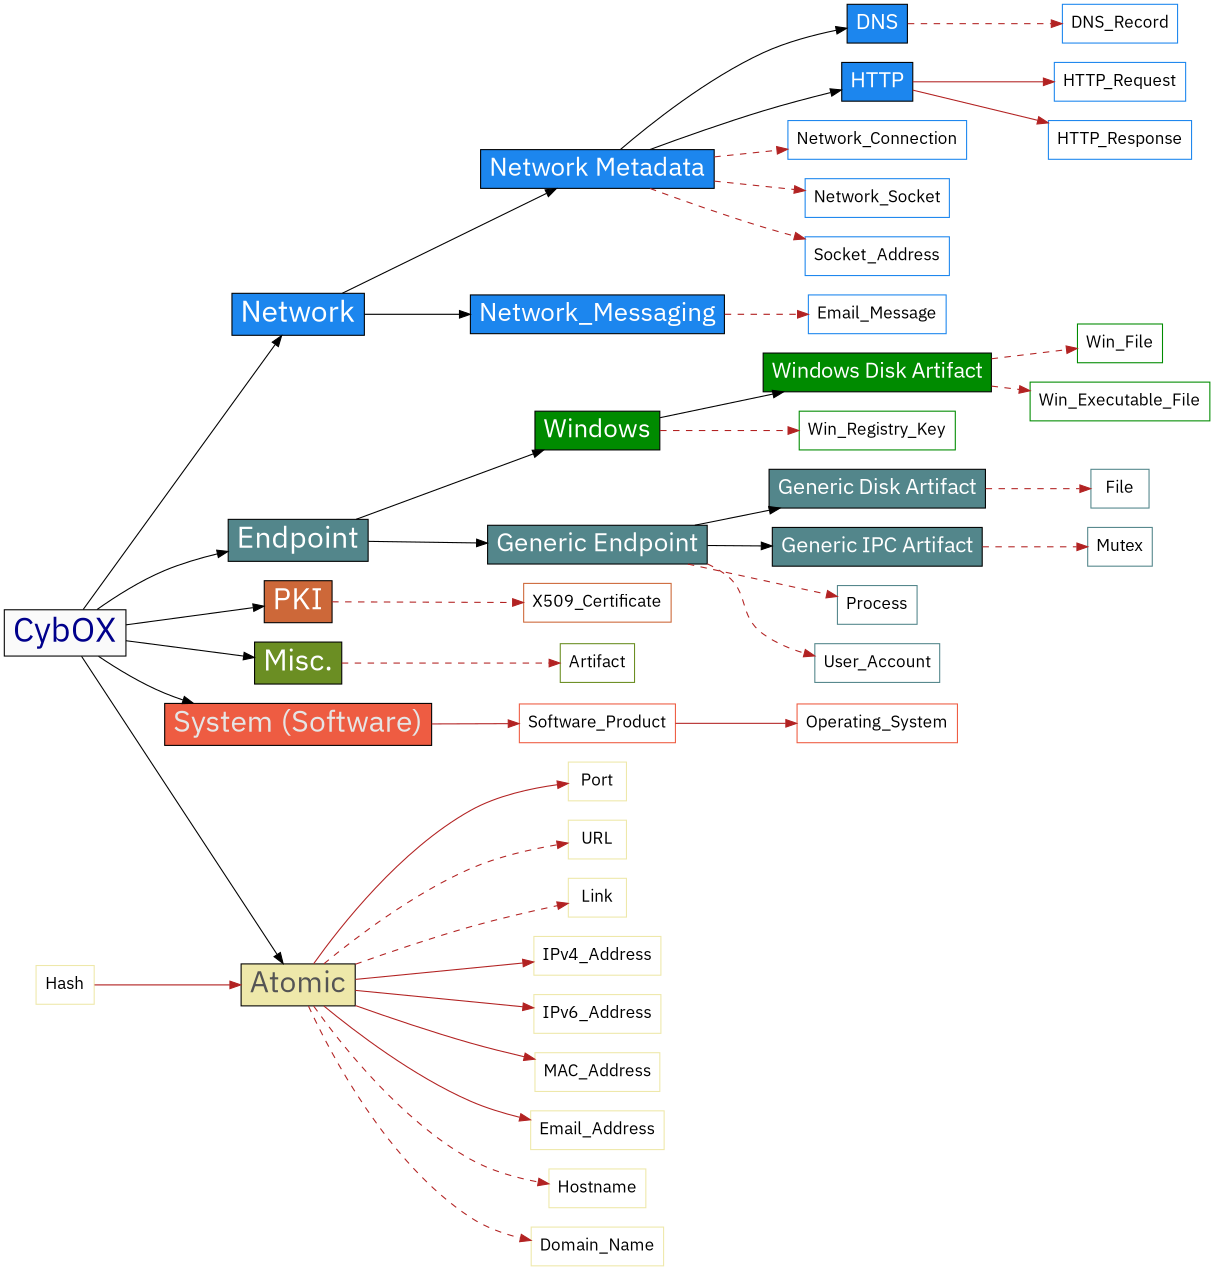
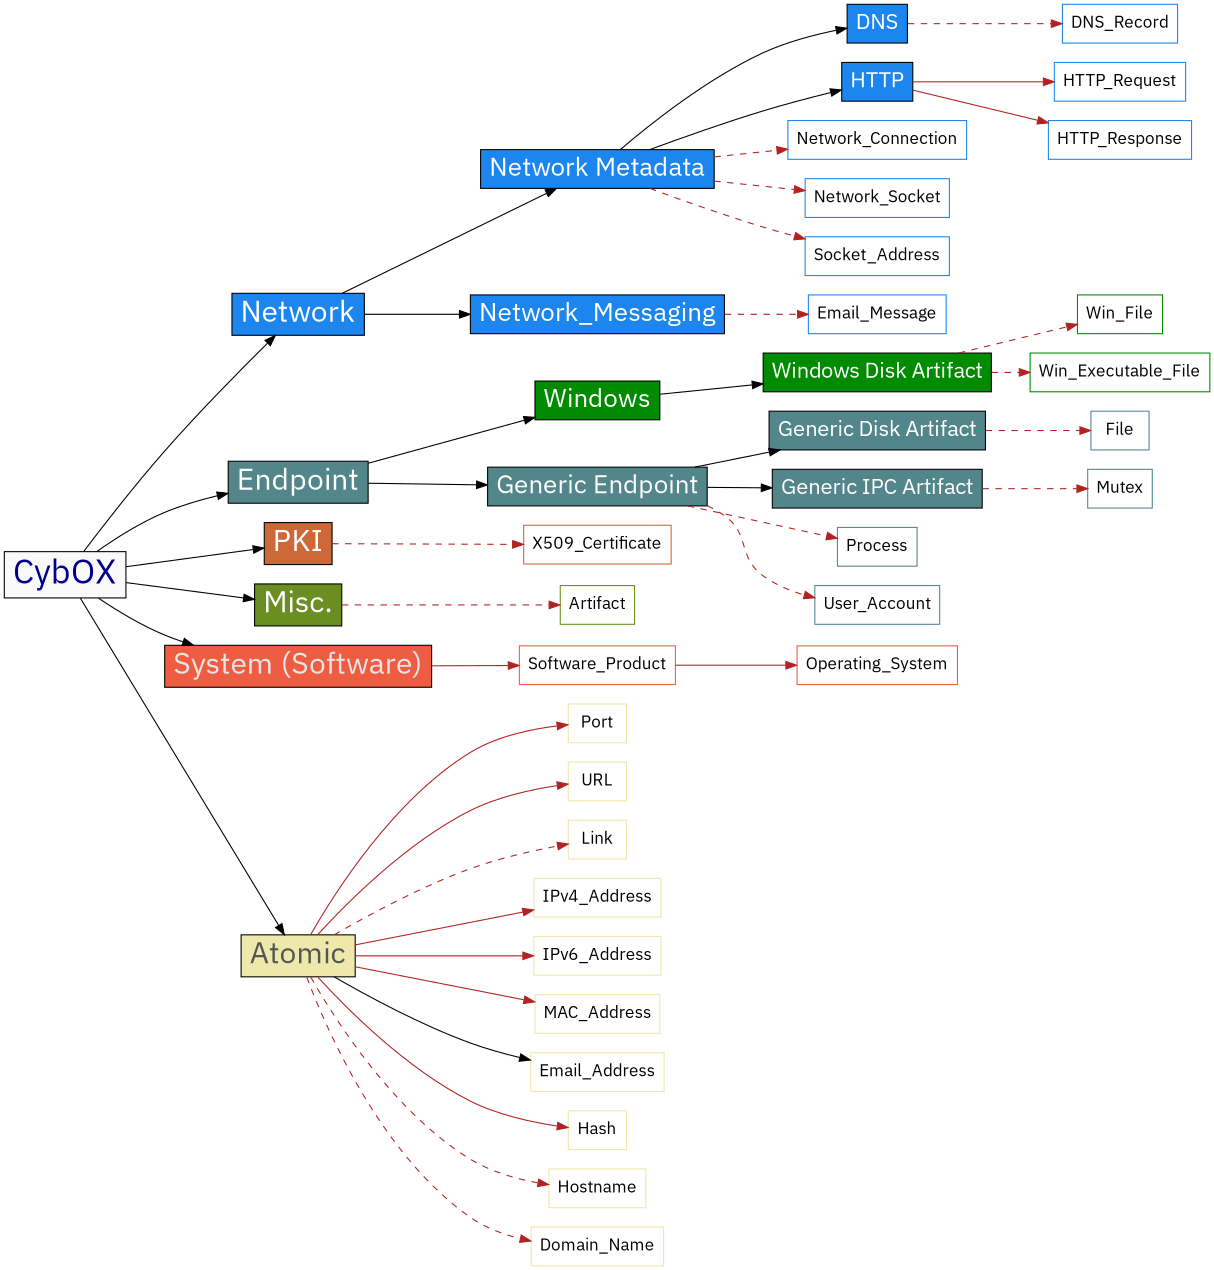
node "Win_Registry_Key": removed
edge "Atomic" -> "URL": style dashed -> solid
edge "Hash" -> "Atomic": reversed
edge "Atomic" -> "Email_Address": color firebrick -> black
